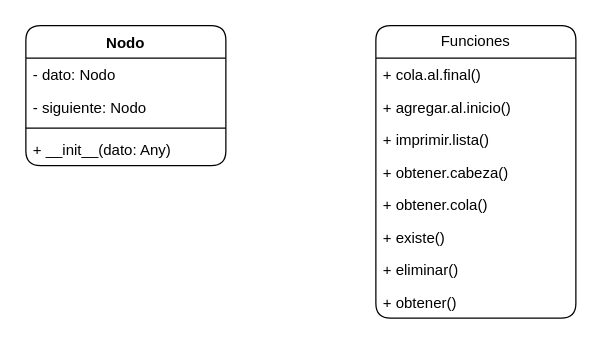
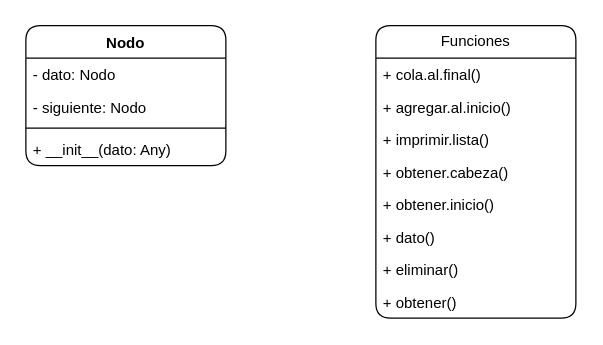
node "+ obtener.cola()": label "+ obtener.cola()" -> "+ obtener.inicio()"
node "+ existe()": label "+ existe()" -> "+ dato()"
